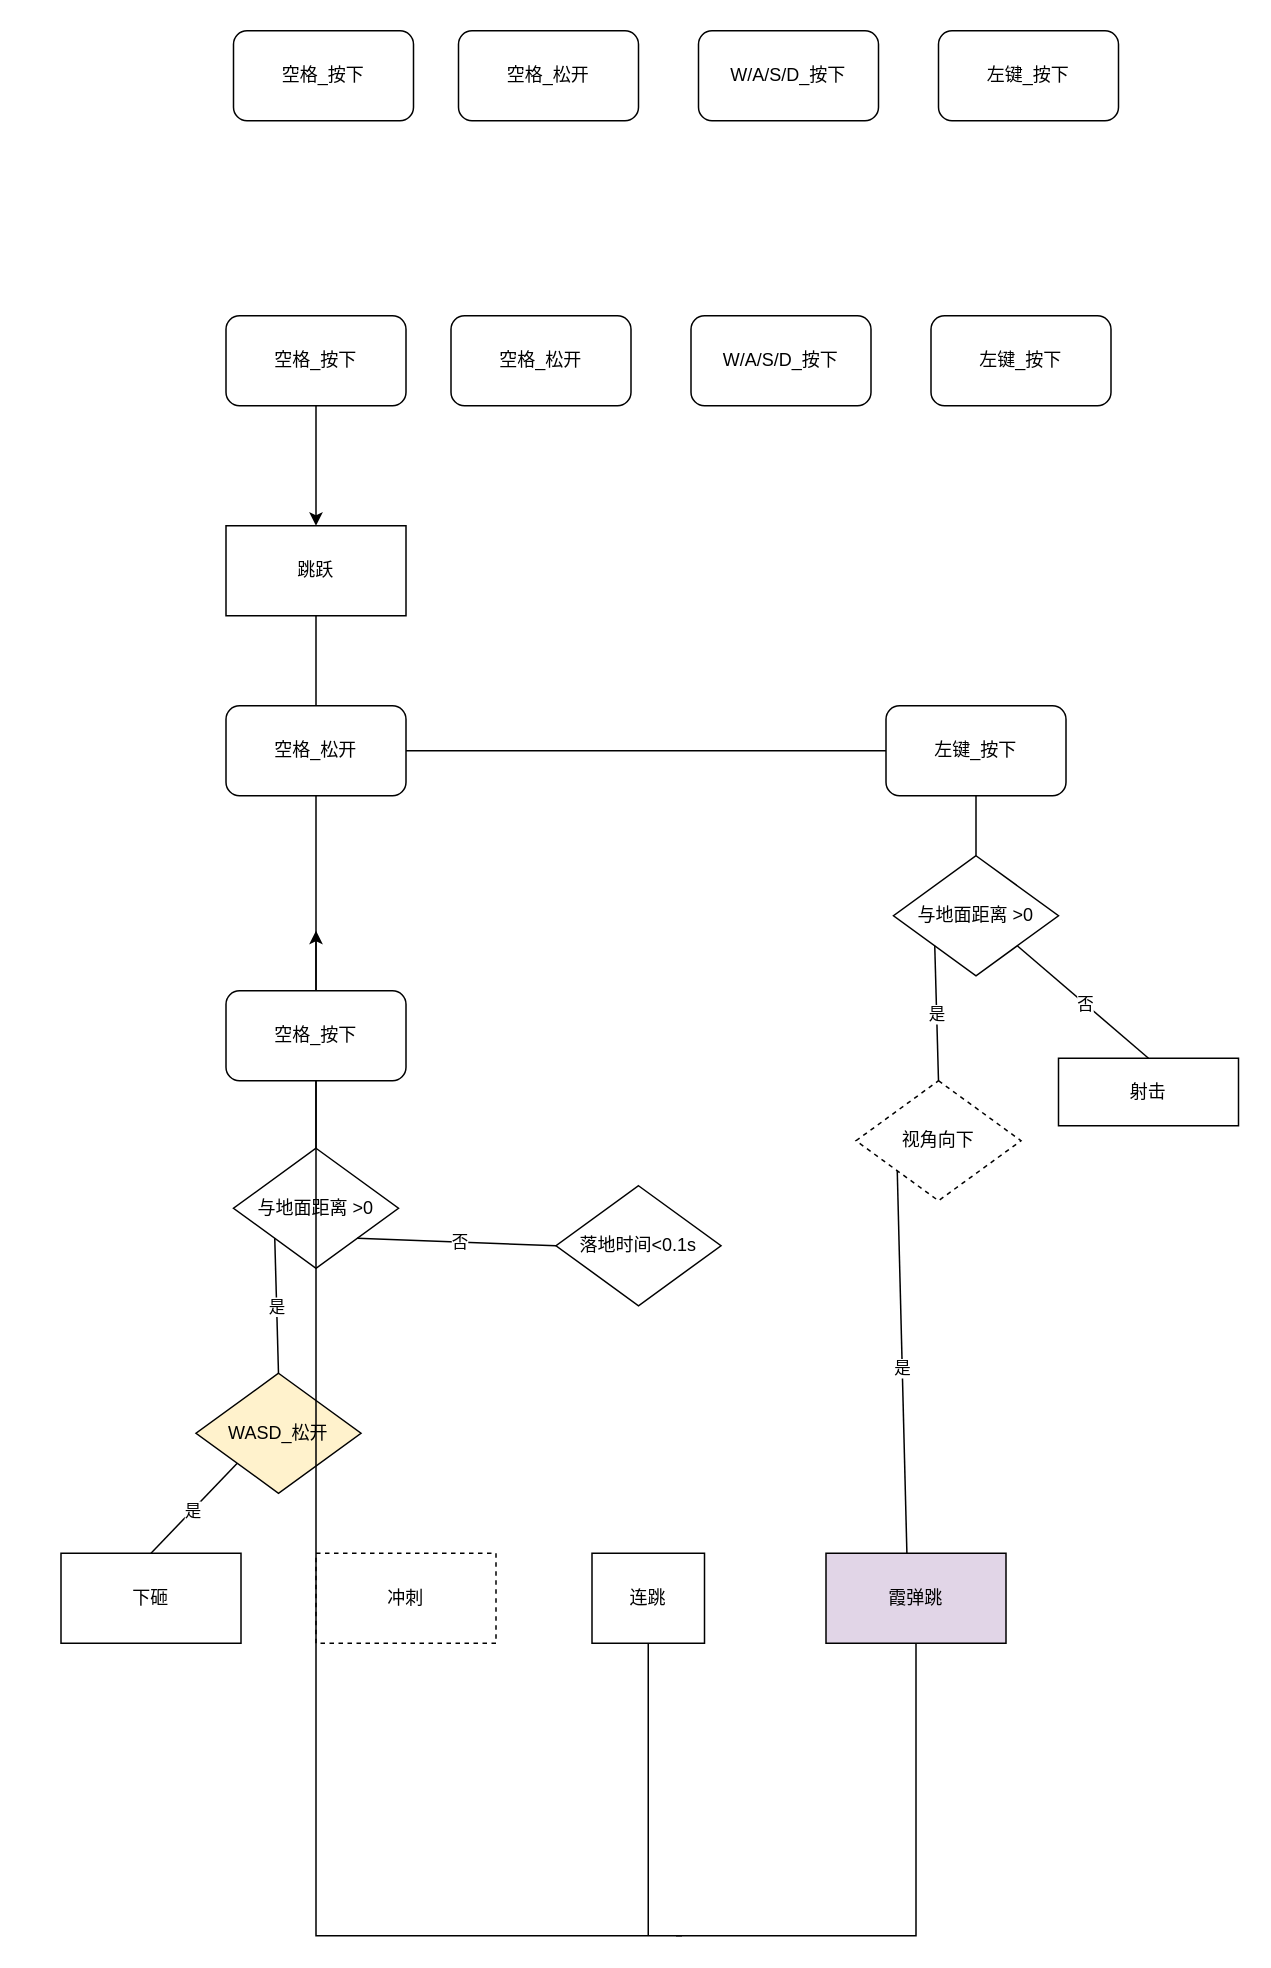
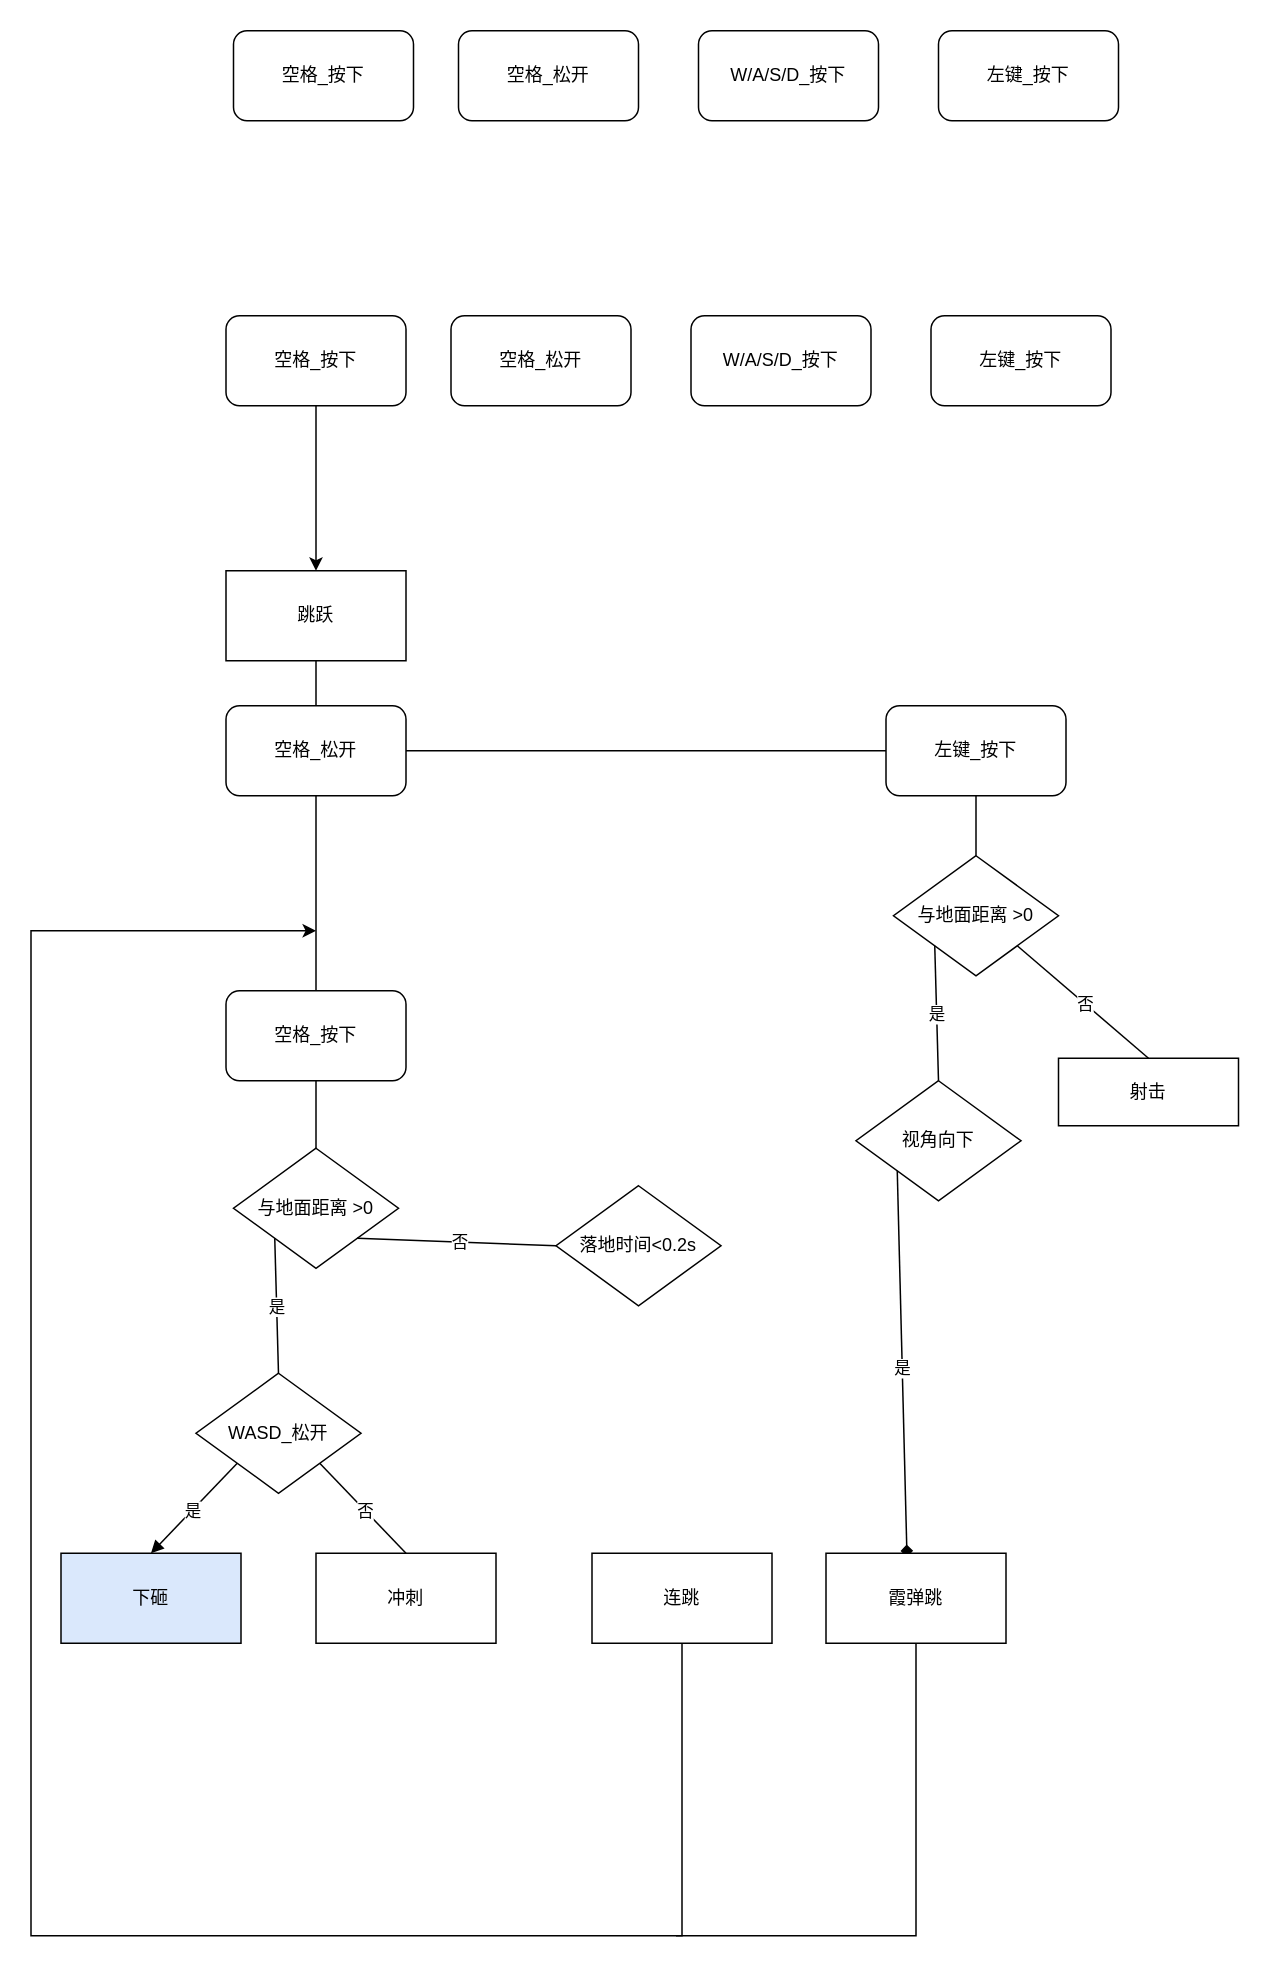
node "跳跃": moved (316, 571) -> (316, 616)
node "视角向下": style dashed -> solid
node "落地时间<0.1s": label "落地时间<0.1s" -> "落地时间<0.2s"
node "WASD_松开": fillcolor #fff2cc -> #ffffff
edge "WASD_松开" -- "冲刺": added, label "否"
edge "WASD_松开" -- "下砸": arrowhead none -> block
edge "视角向下" -- "霞弹跳": arrowhead none -> diamond
node "下砸": fillcolor #ffffff -> #dae8fc
node "冲刺": style dashed -> solid
node "连跳": size 113x90 -> 180x90
node "霞弹跳": fillcolor #e1d5e7 -> #ffffff
